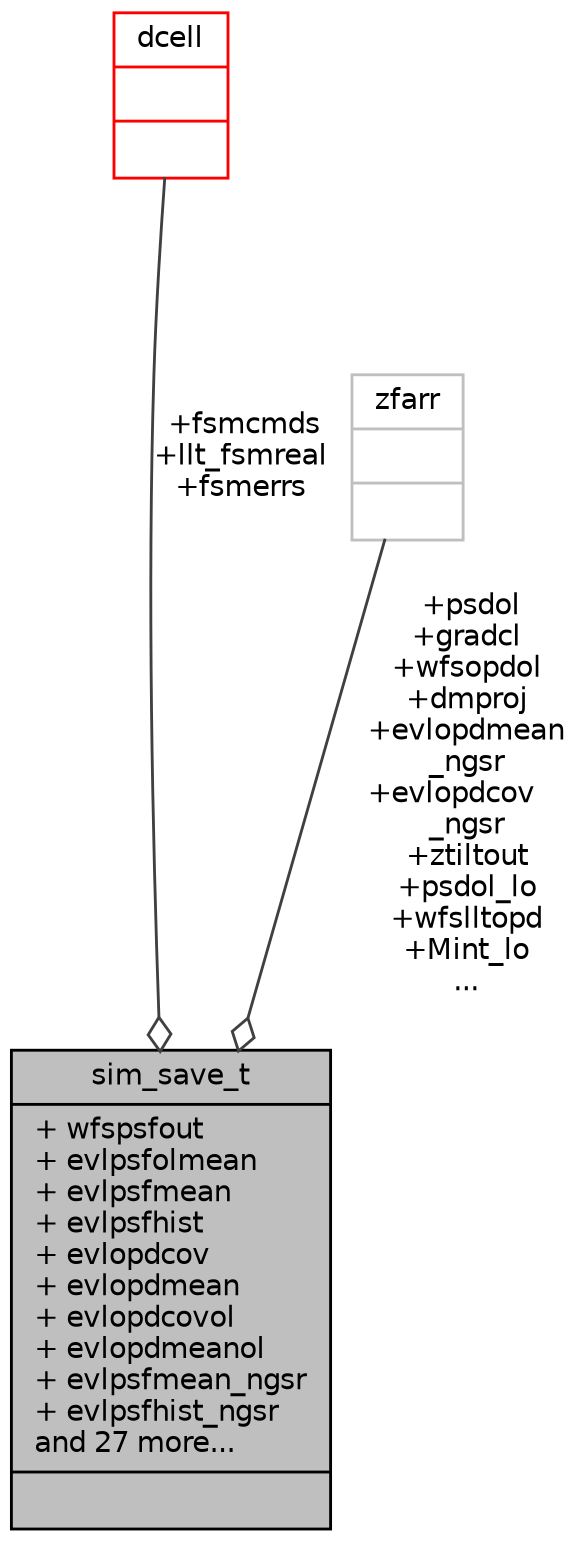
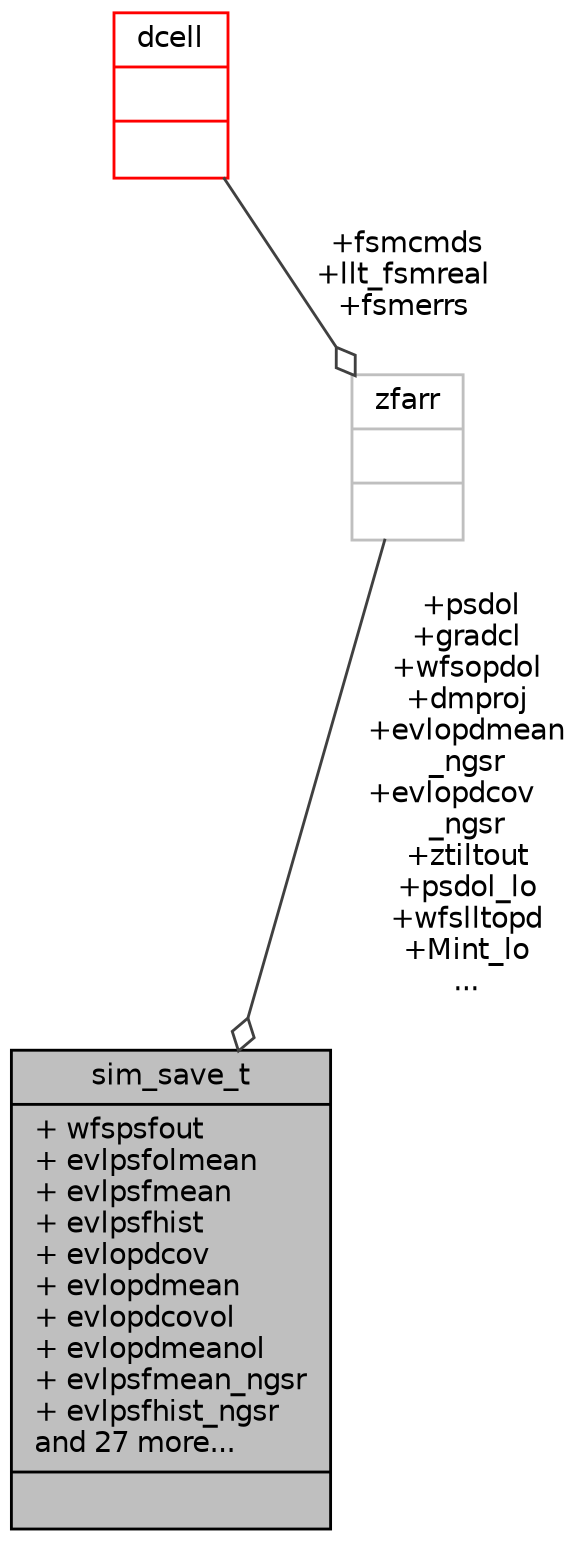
edge "dcell" -> "sim_save_t": now "dcell" -> "zfarr"
